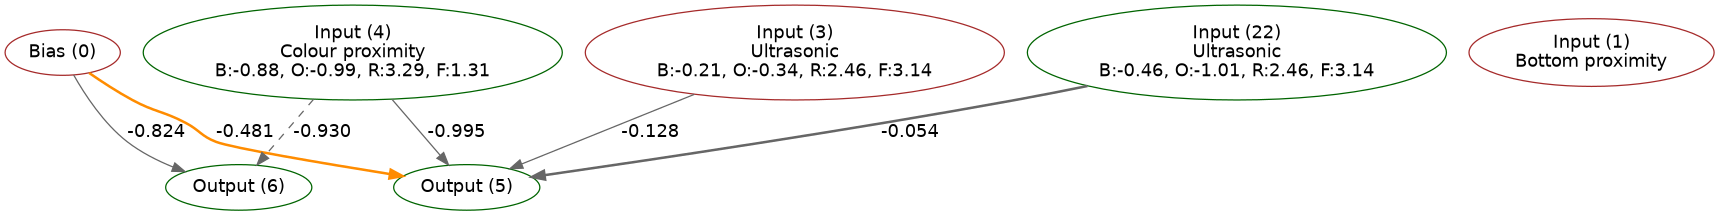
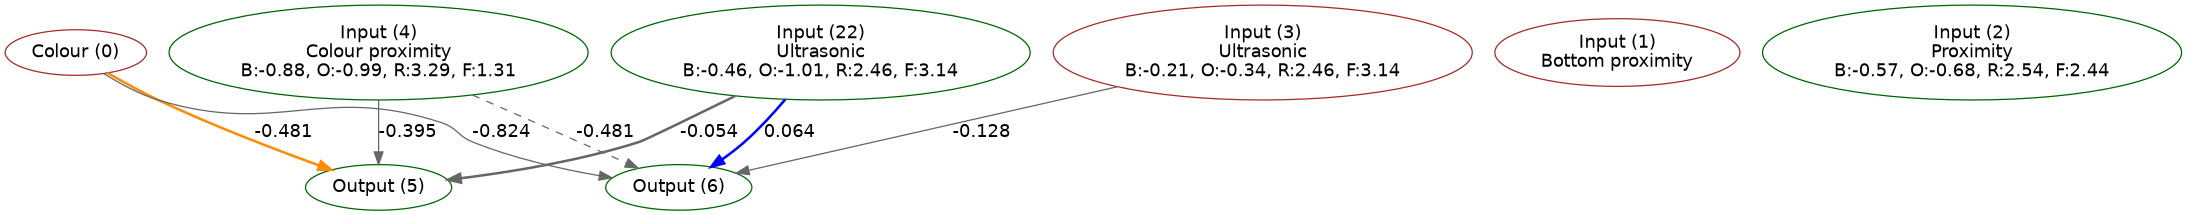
node "Bias (0)": label "Bias (0)" -> "Colour (0)"
node "Input (2) Proximity B:-0.57, O:-0.68, R:2.54, F:2.44": added
edge "Input (3) Ultrasonic B:-0.21, O:-0.34, R:2.46, F:3.14" -> "Output (5)": now "Input (3) Ultrasonic B:-0.21, O:-0.34, R:2.46, F:3.14" -> "Output (6)"
edge "Input (4) Colour proximity B:-0.88, O:-0.99, R:3.29, F:1.31" -> "Output (6)": label "-0.930" -> "-0.481"
edge "Input (4) Colour proximity B:-0.88, O:-0.99, R:3.29, F:1.31" -> "Output (5)": label "-0.995" -> "-0.395"
edge "Input (22) Ultrasonic B:-0.46, O:-1.01, R:2.46, F:3.14" -> "Output (6)": added, label "0.064"
